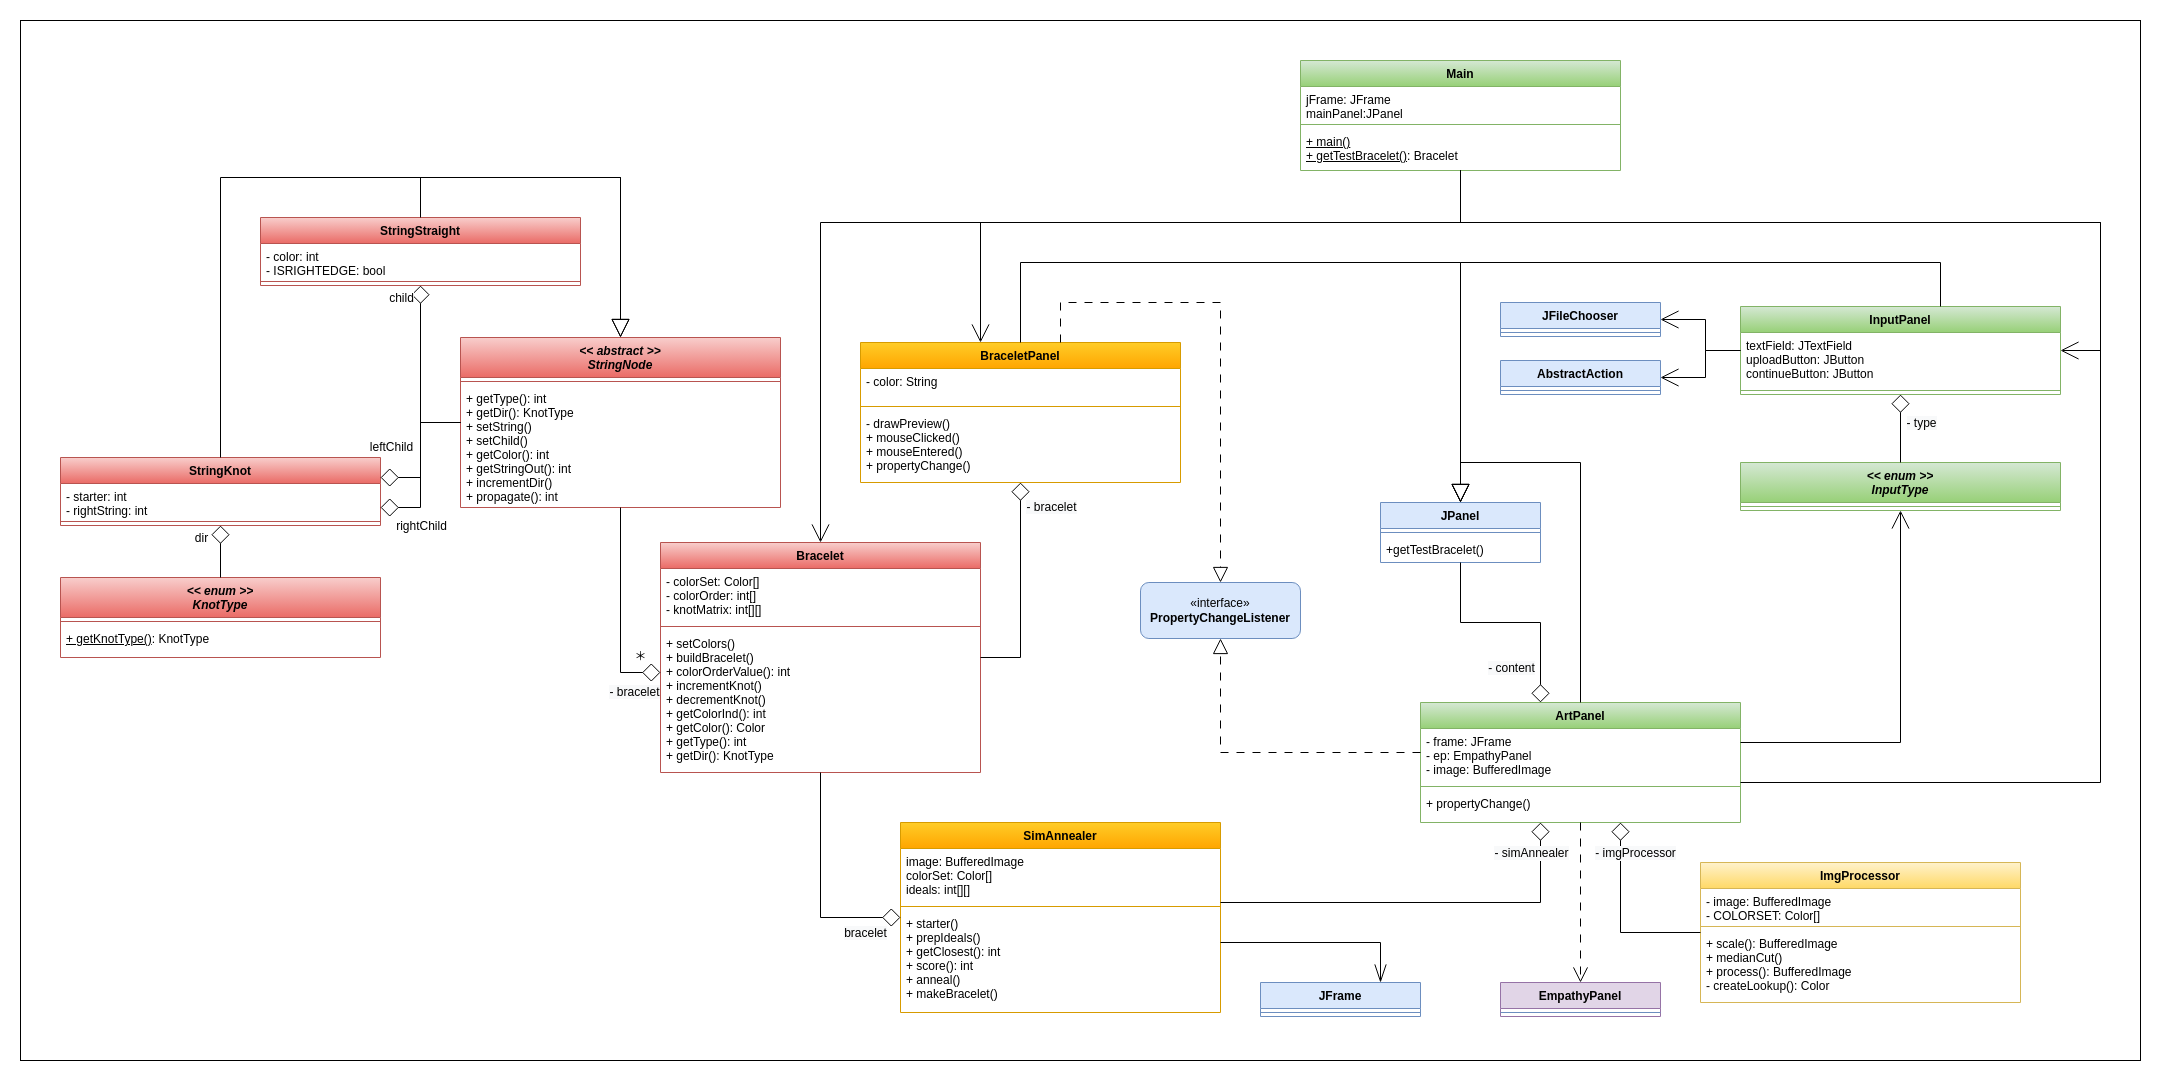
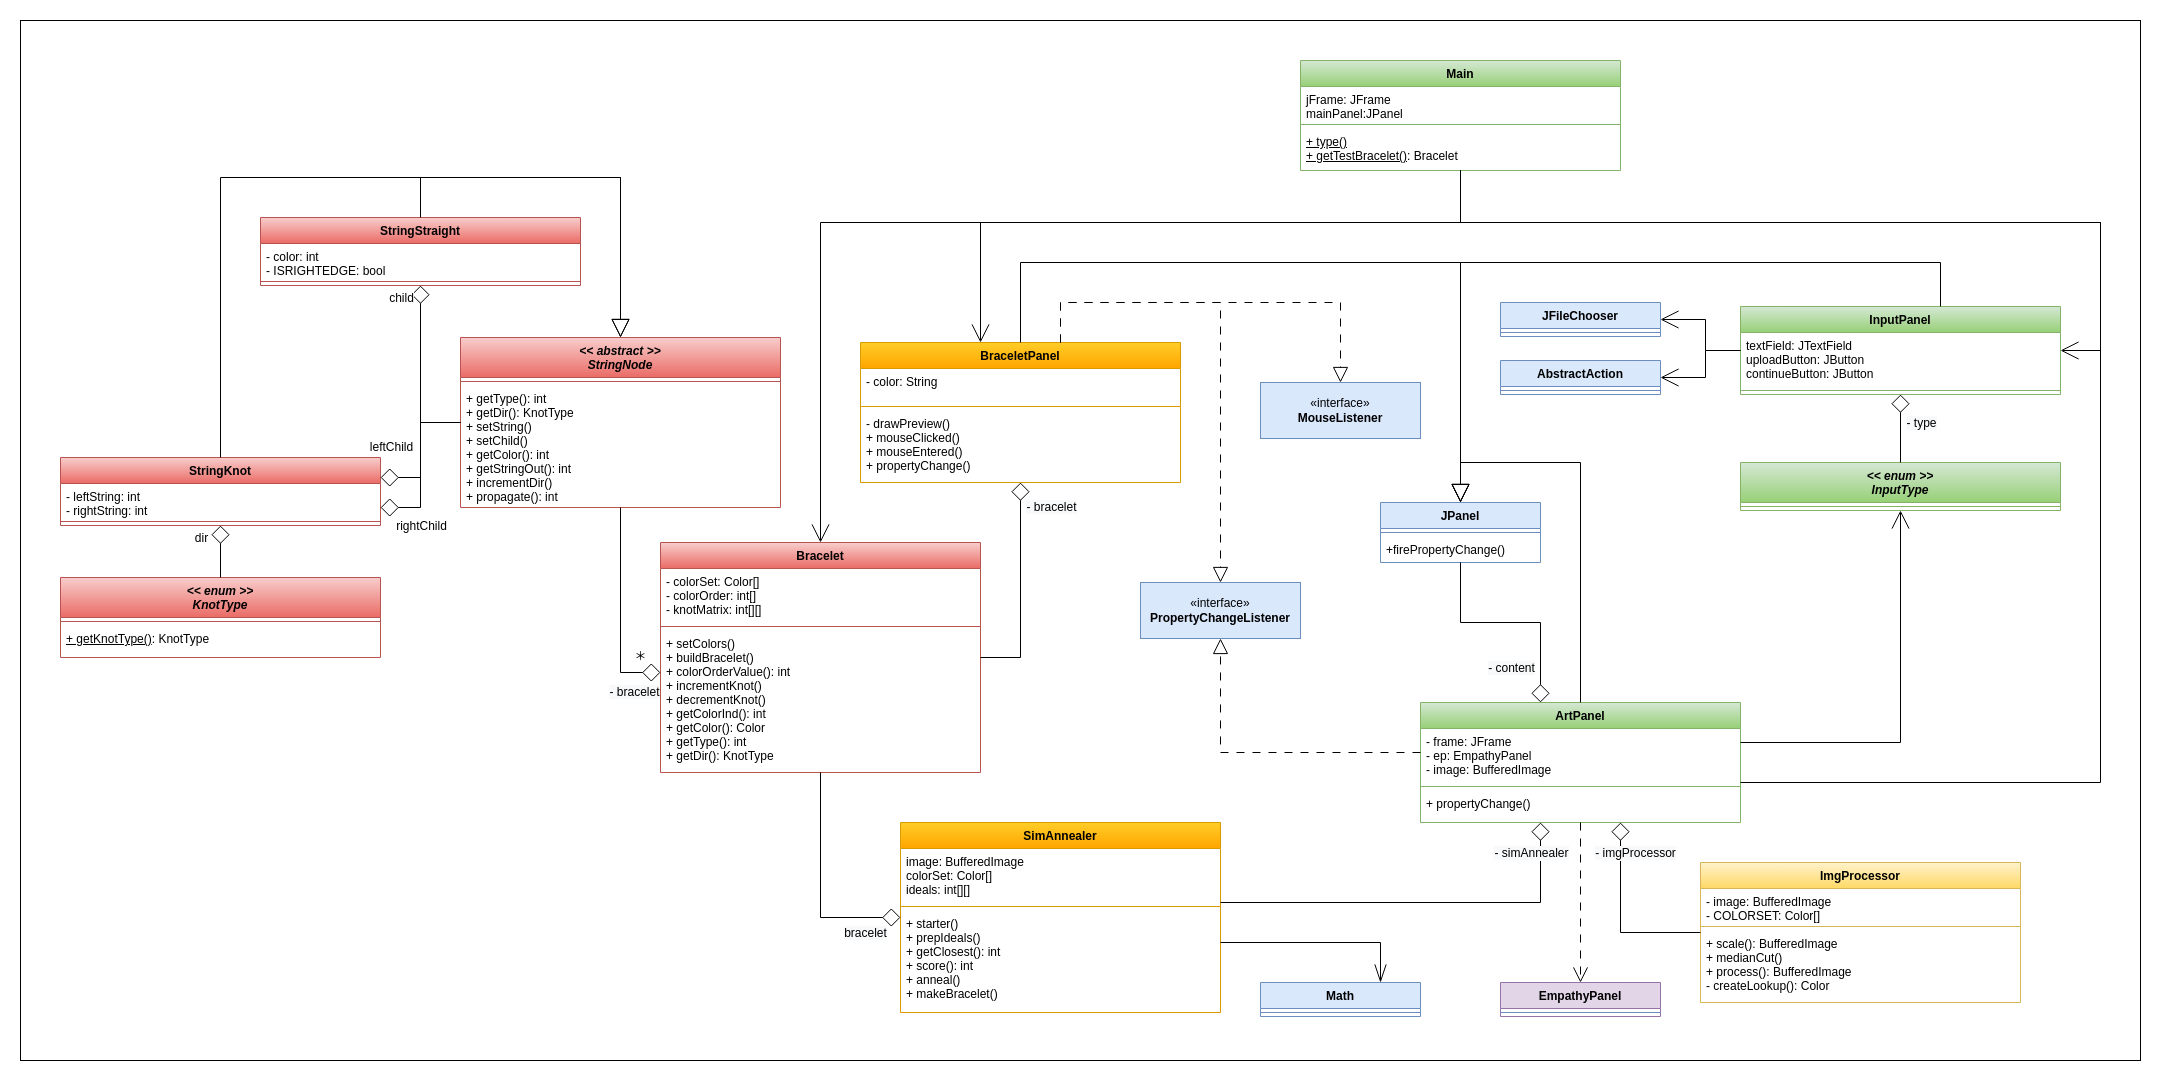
node "+ main() + getTestBracelet(): Bracelet": label "+ main() + getTestBracelet(): Bracelet" -> "+ type() + getTestBracelet(): Bracelet"
edge "BraceletPanel" -> "«interface» MouseListener": added
node "«interface» MouseListener": added
node "- starter: int - rightString: int": label "- starter: int - rightString: int" -> "- leftString: int - rightString: int"
node "+getTestBracelet()": label "+getTestBracelet()" -> "+firePropertyChange()"
node "«interface» PropertyChangeListener": shape rounded rectangle -> rectangle
node "JFrame": label "JFrame" -> "Math"
